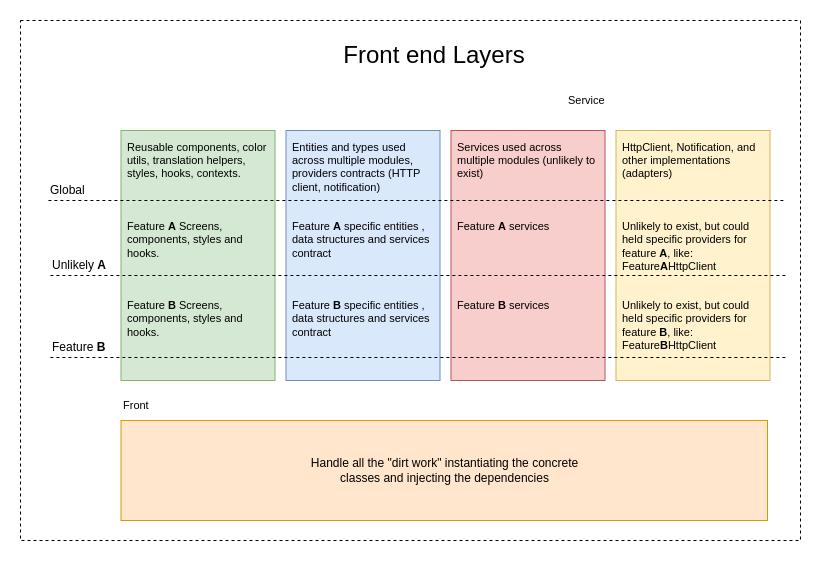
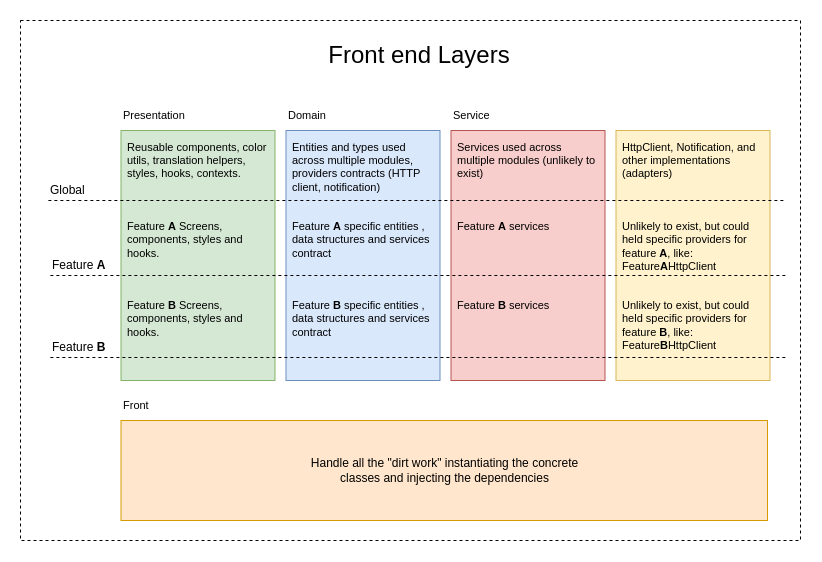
node "Front end Layers": moved (435, 56) -> (420, 56)
node "Service": moved (596, 101) -> (481, 116)
node "Presentation": added
node "Domain": added
node "Unlikely A": label "Unlikely A" -> "Feature A"
